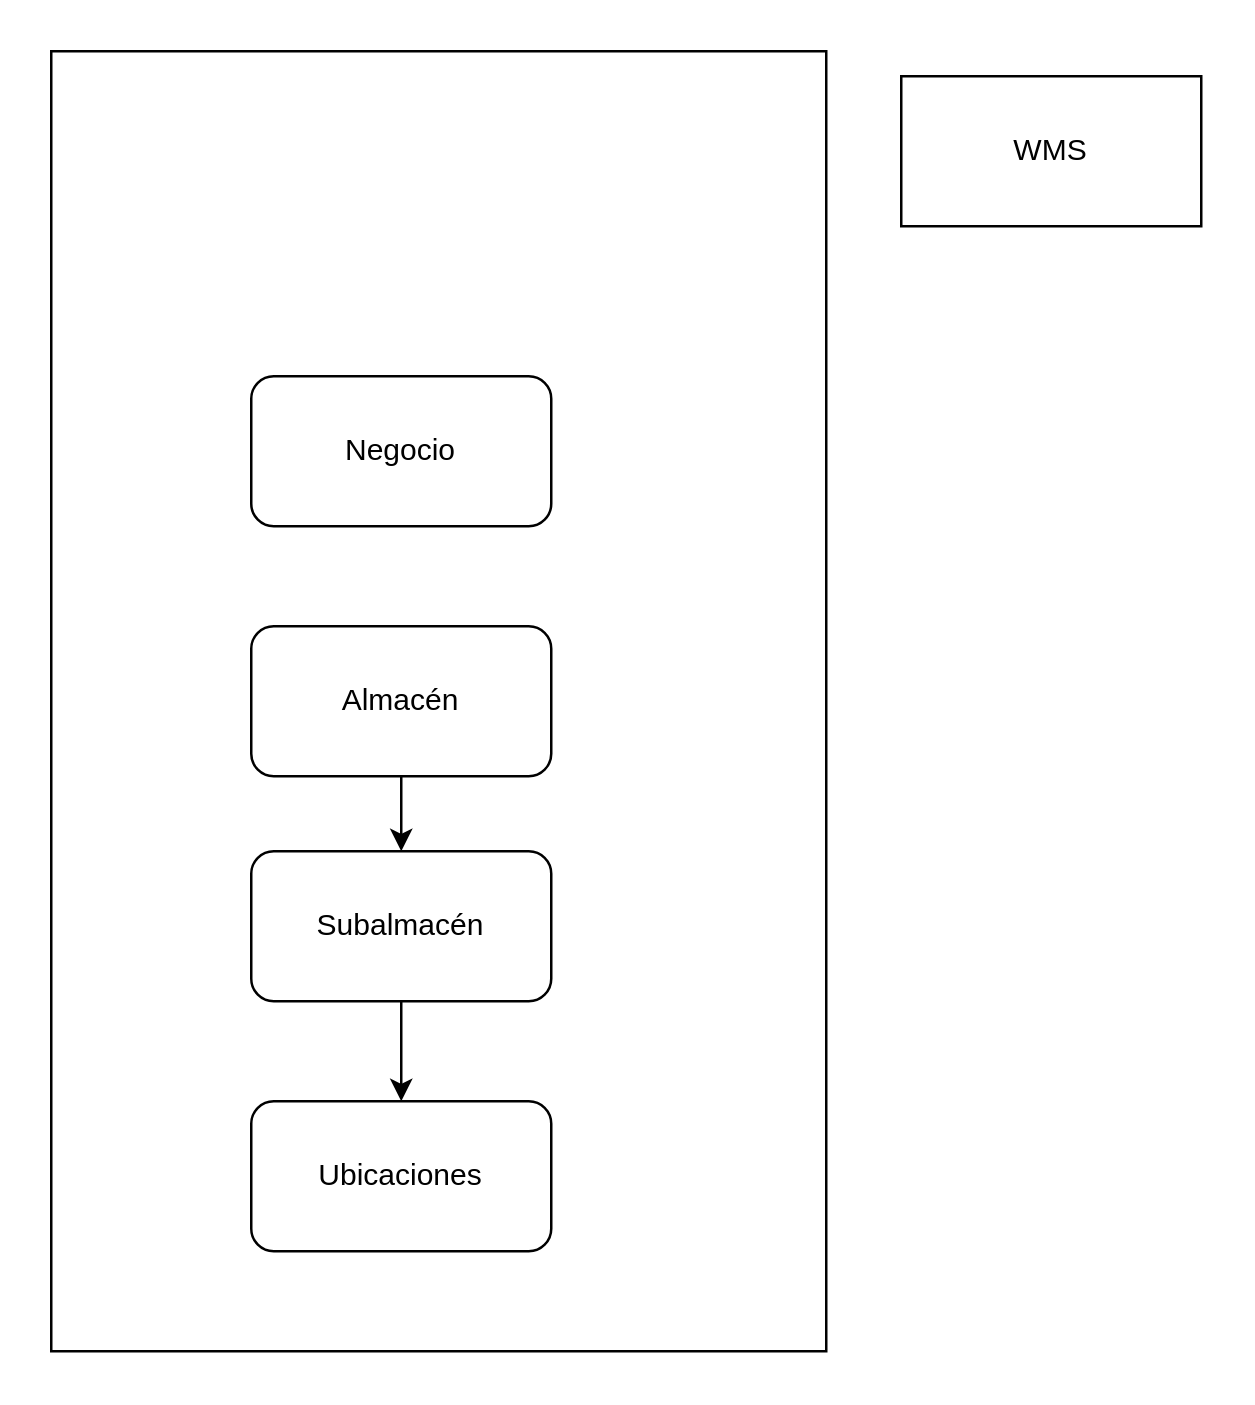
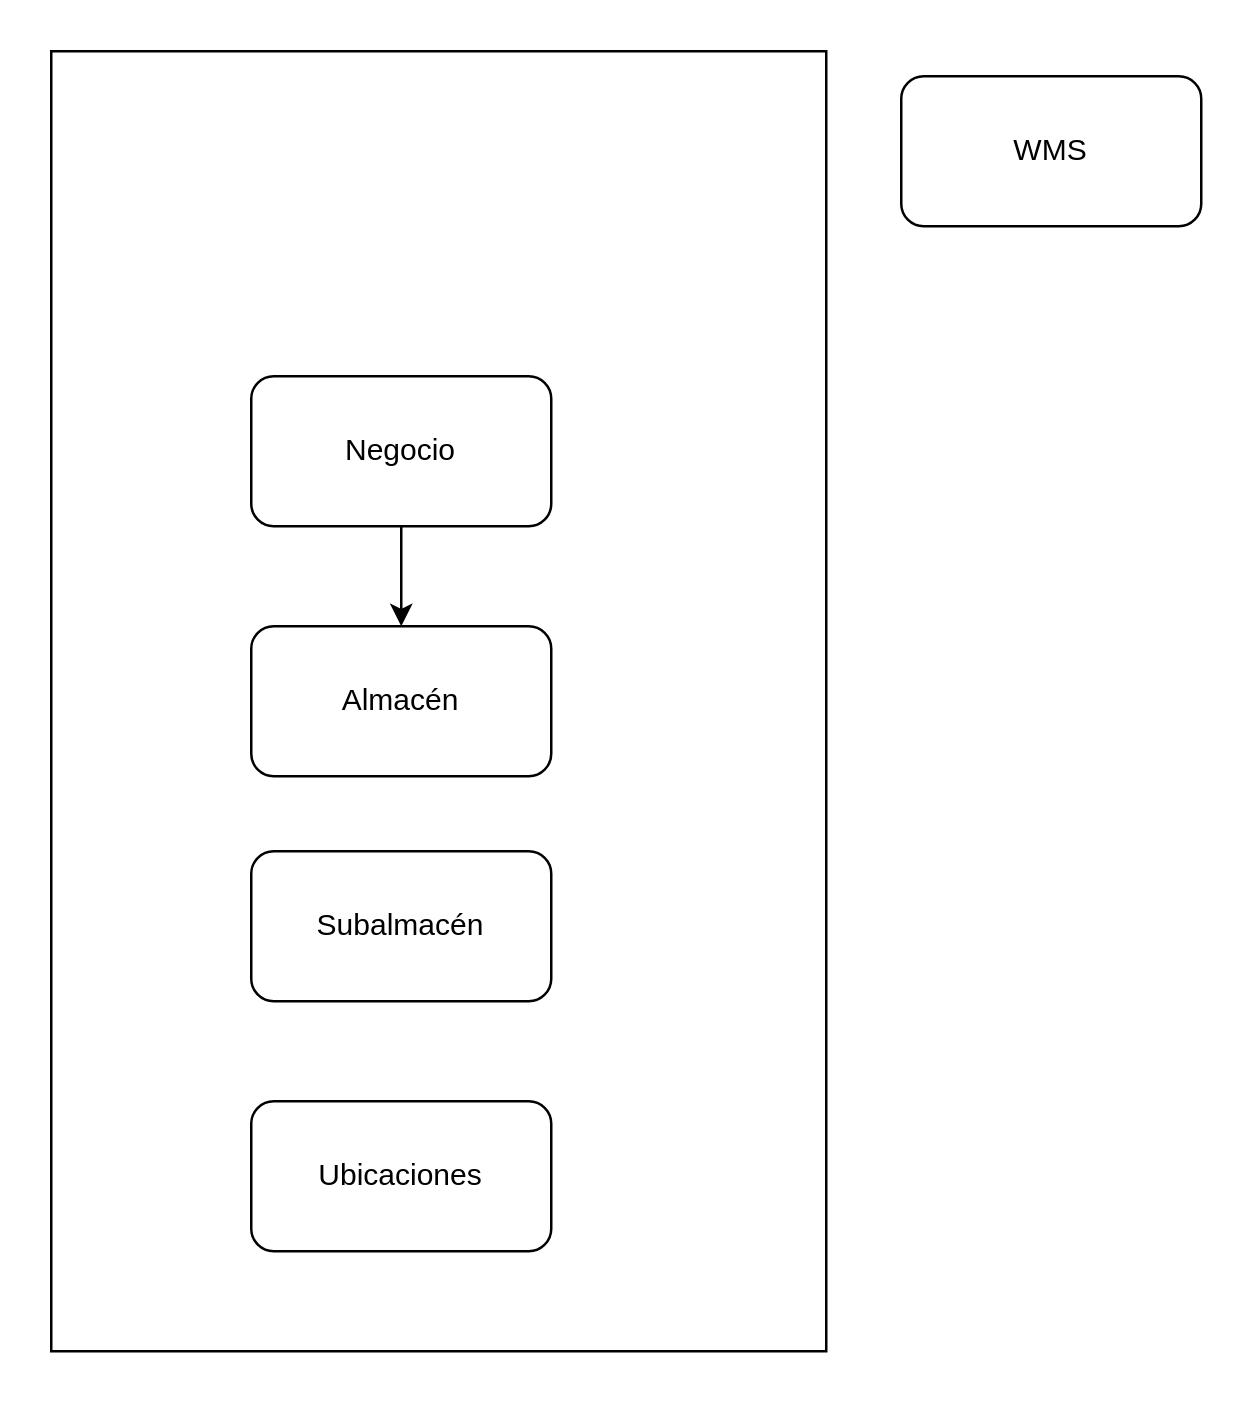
node "WMS": shape rectangle -> rounded rectangle
edge "Negocio" -> "Almacén": added
edge "Almacén" -> "Subalmacén": removed
edge "Subalmacén" -> "Ubicaciones": removed
